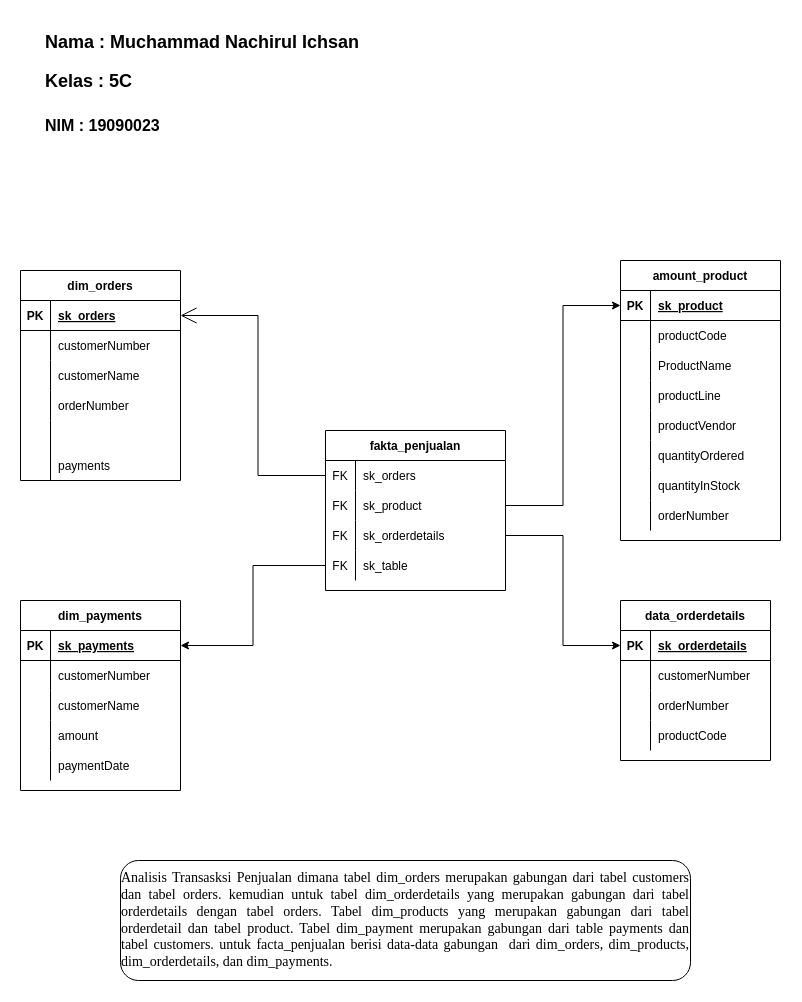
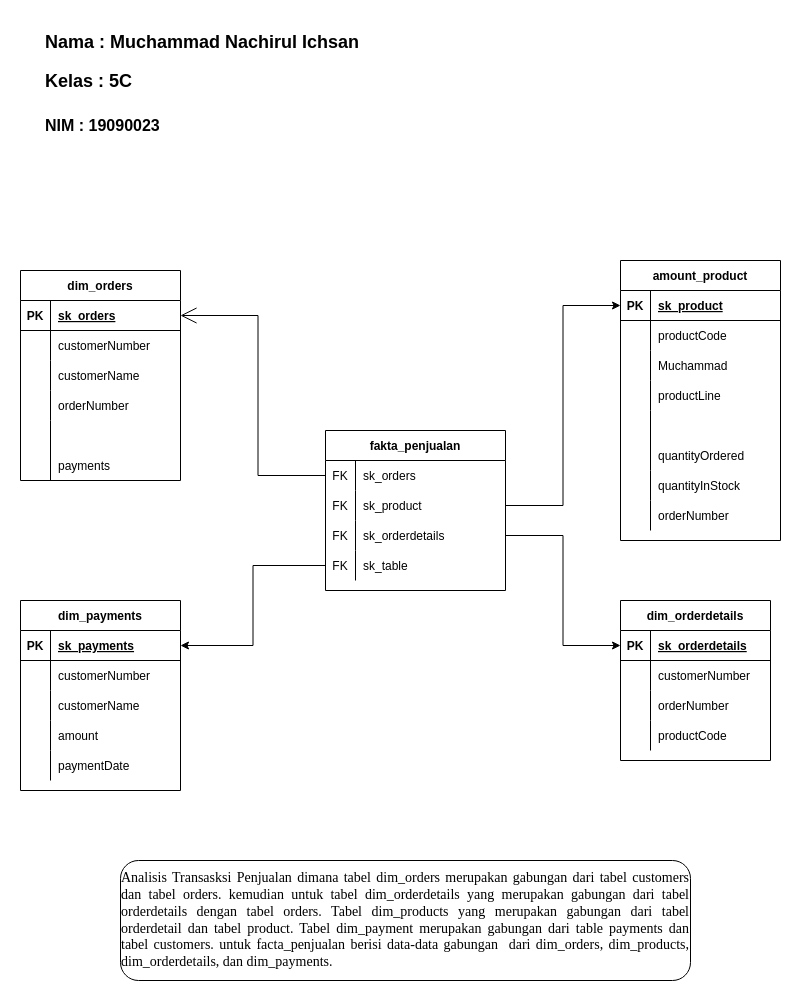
node "ProductName": label "ProductName" -> "Muchammad"
node "productVendor": removed
node "data_orderdetails": label "data_orderdetails" -> "dim_orderdetails"
